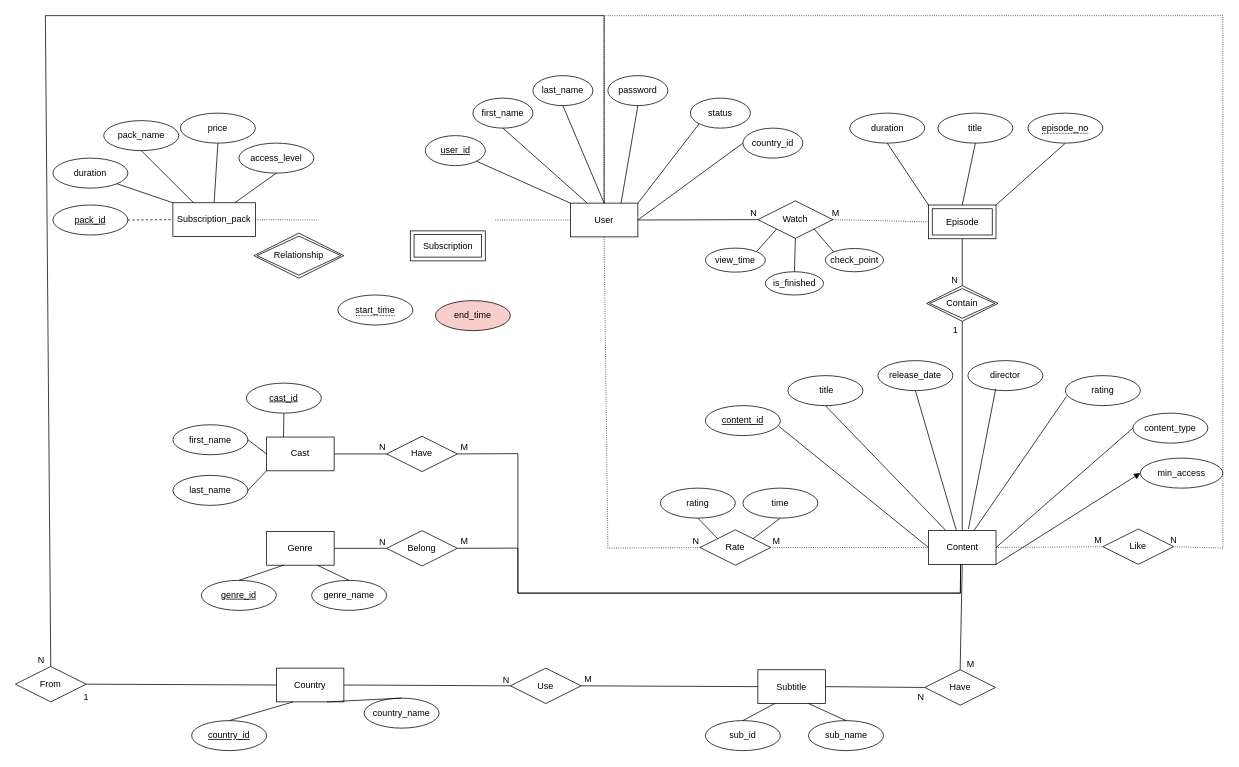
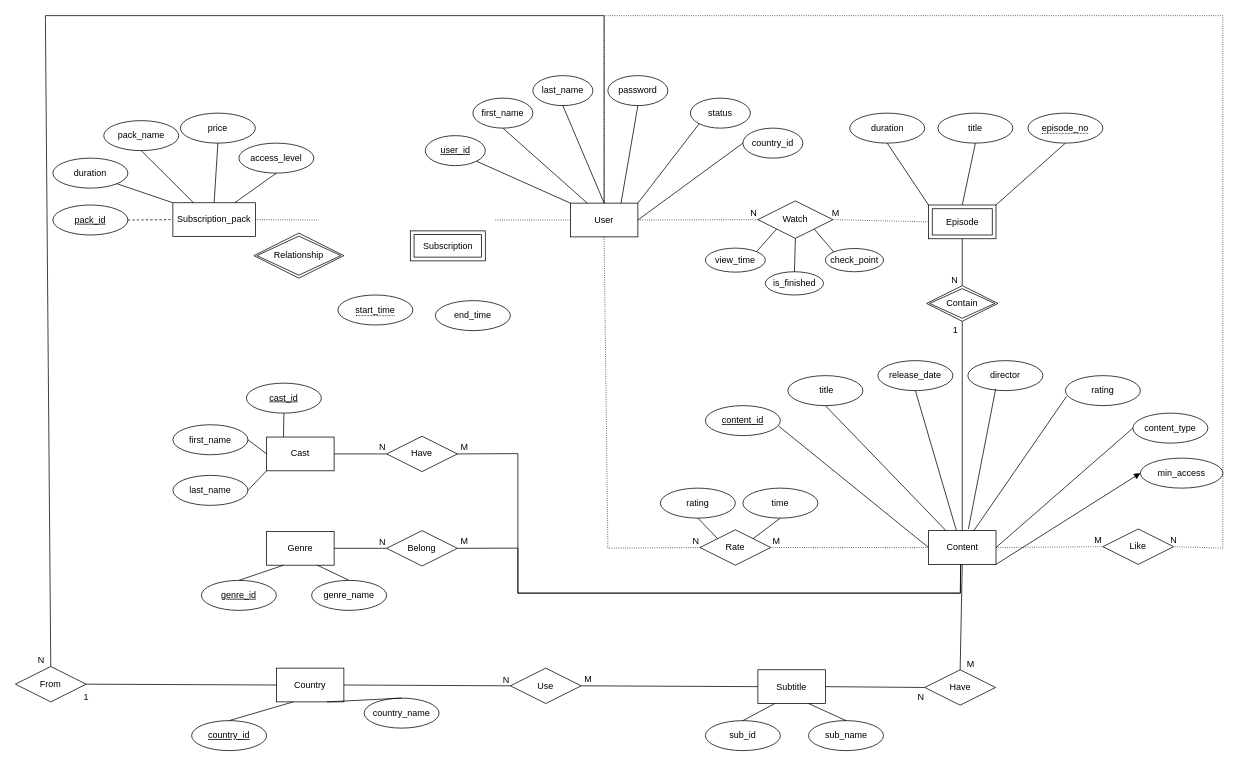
edge "Watch" -- "User": style solid -> dashed
node "end_time": fillcolor #f8cecc -> #ffffff
